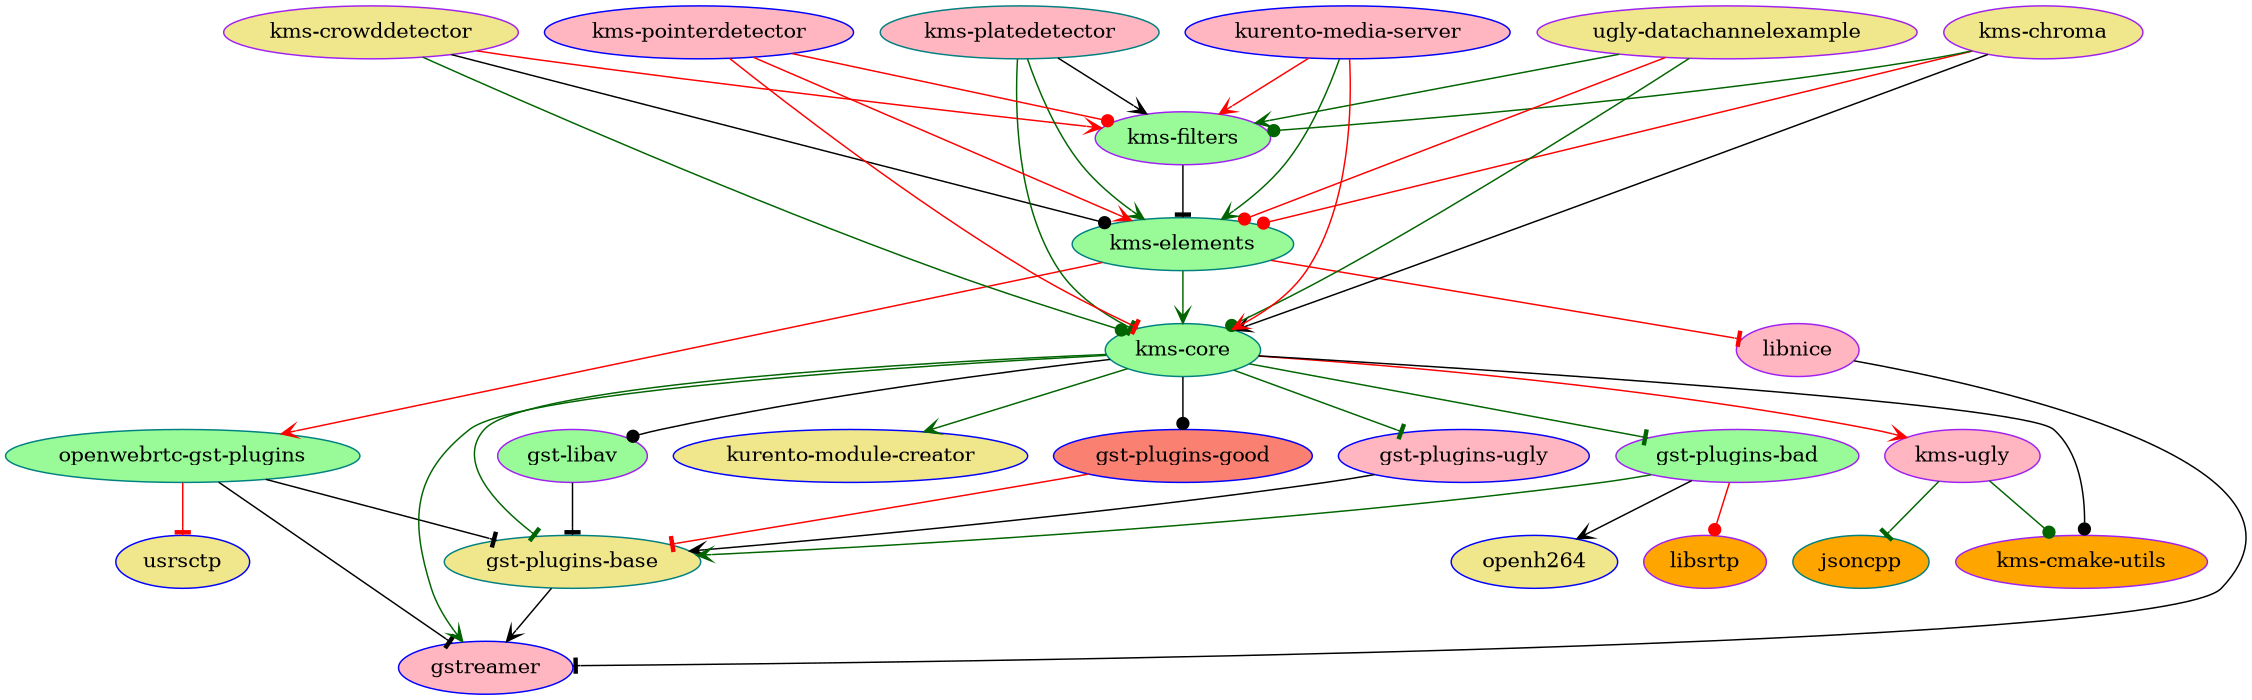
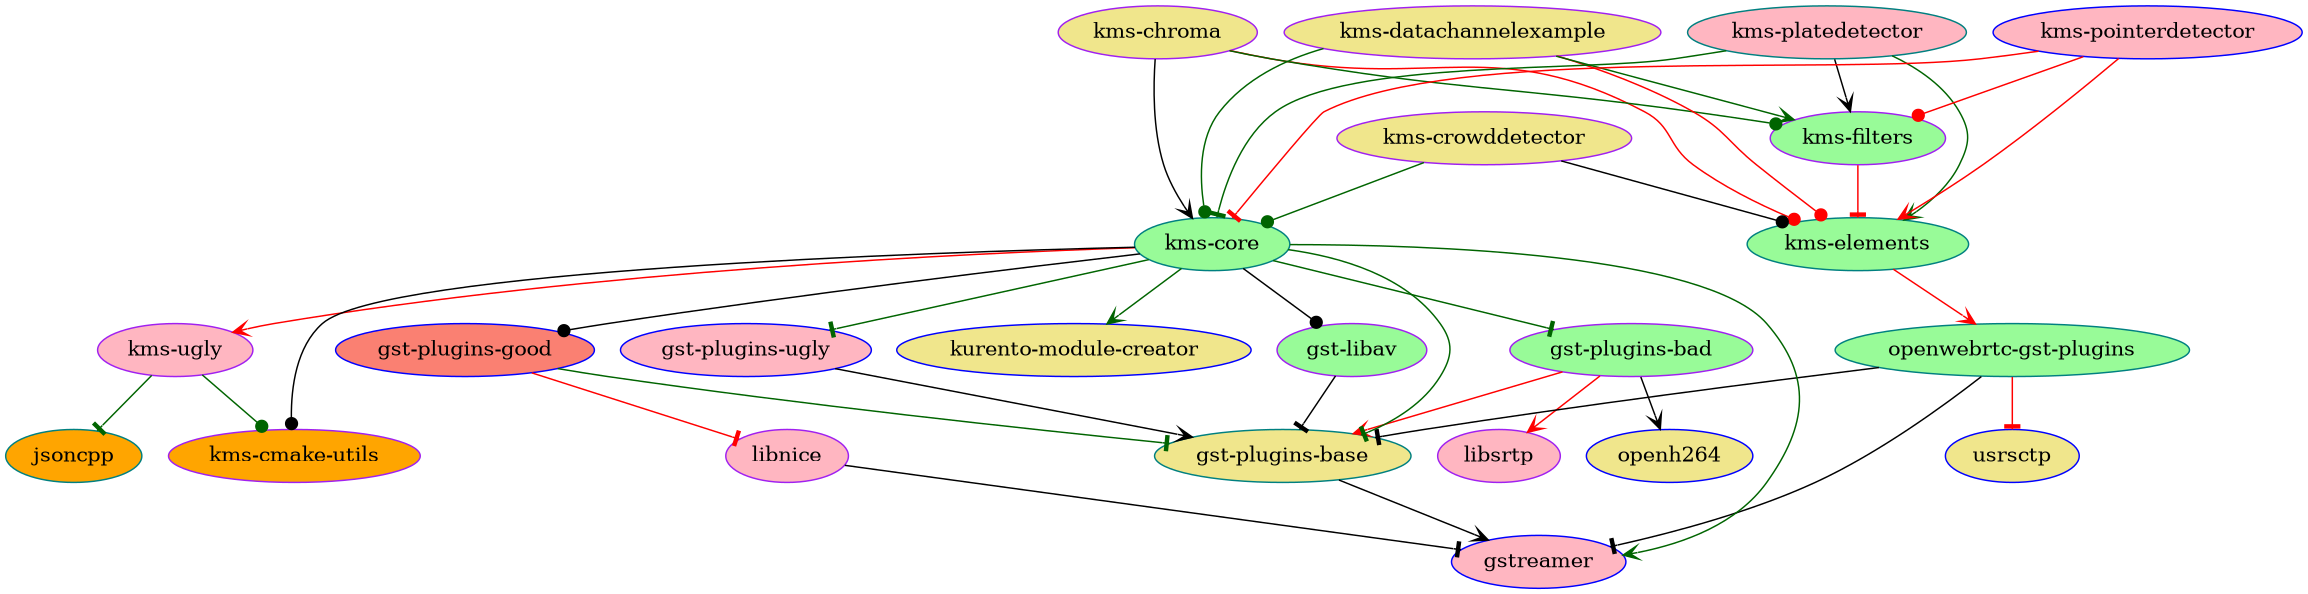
node "kurento-media-server": removed
node "ugly-datachannelexample": label "ugly-datachannelexample" -> "kms-datachannelexample"
edge "kms-crowddetector" -> "kms-filters": removed
edge "kms-filters" -> "kms-elements": color black -> red
edge "kms-elements" -> "kms-core": removed
edge "kms-elements" -> "libnice": now "gst-plugins-good" -> "libnice"
edge "gst-plugins-bad" -> "libsrtp": arrowhead dot -> vee
edge "gst-plugins-good" -> "gst-plugins-base": color red -> darkgreen
edge "gst-plugins-bad" -> "gst-plugins-base": color darkgreen -> red
node "libsrtp": fillcolor orange -> lightpink
